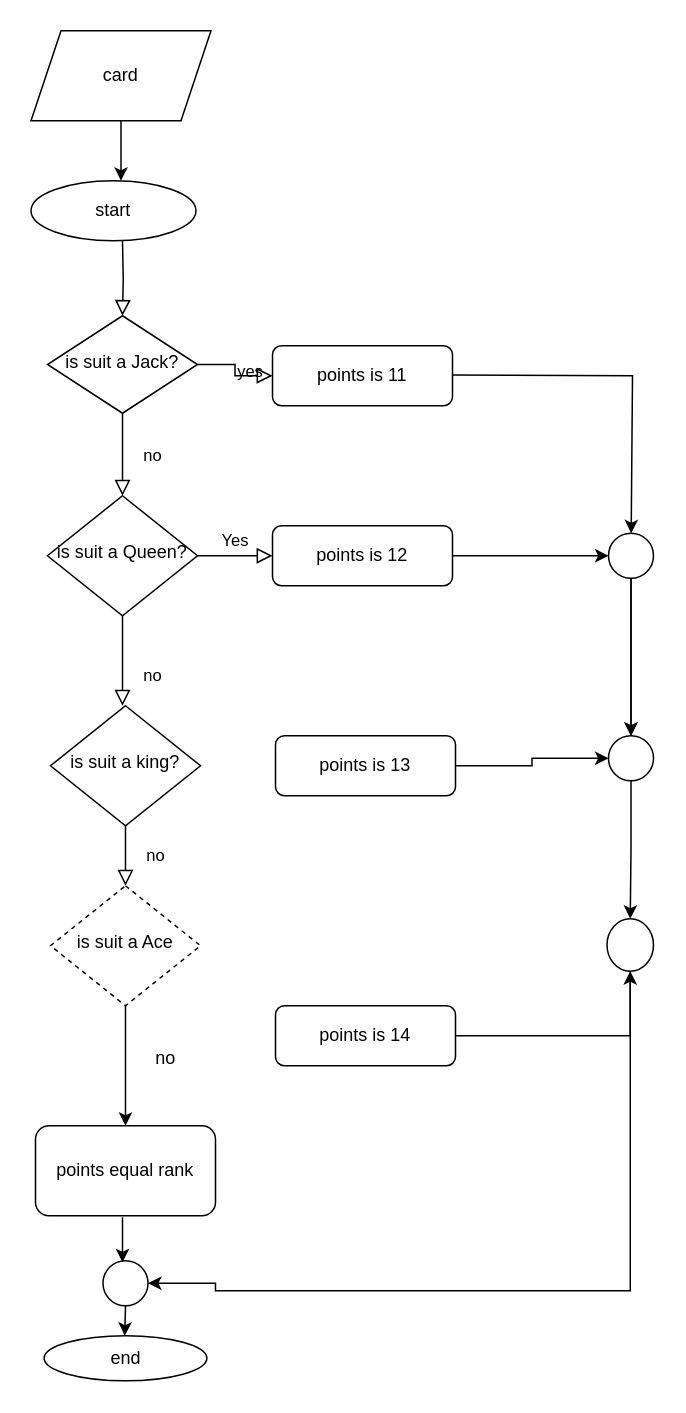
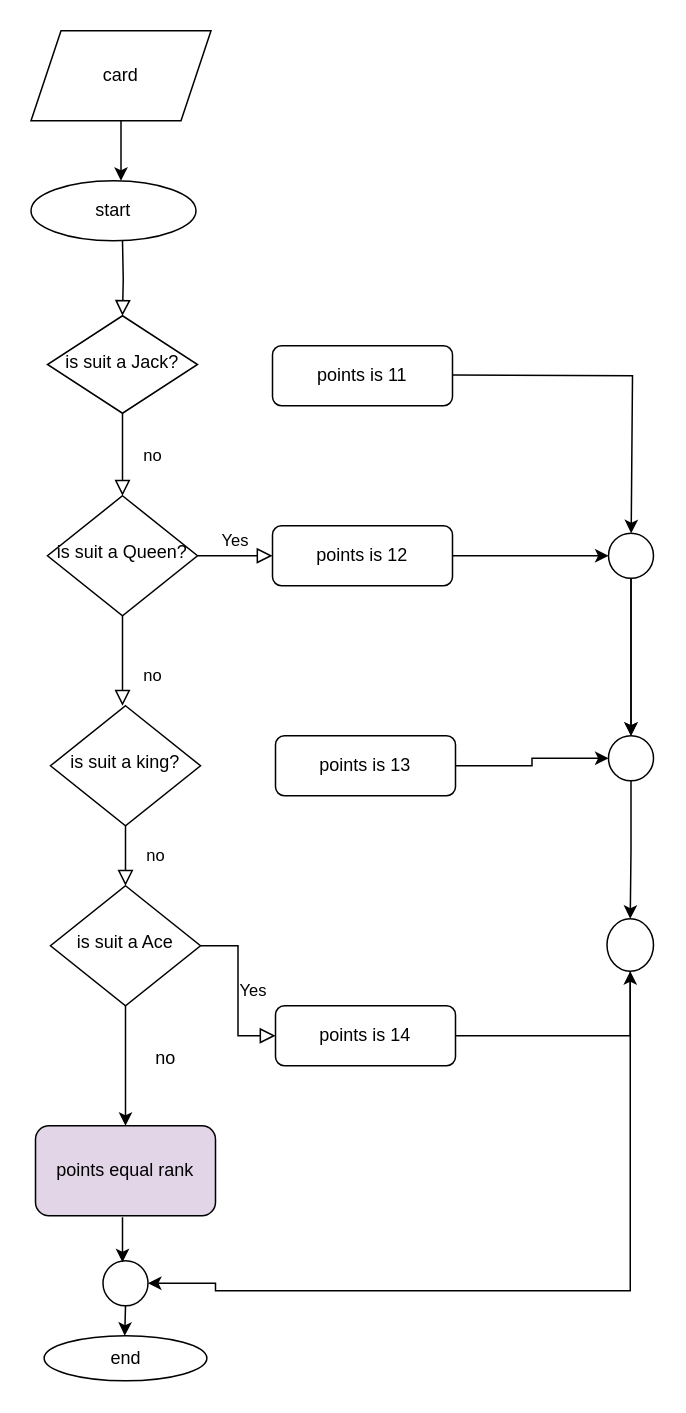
edge "is suit a Jack?" -> "points is 11": removed, label "yes"
node "is suit a Ace": style dashed -> solid
edge "is suit a Ace" -> "points is 14": added, label "Yes"
node "points equal rank": fillcolor #ffffff -> #e1d5e7
